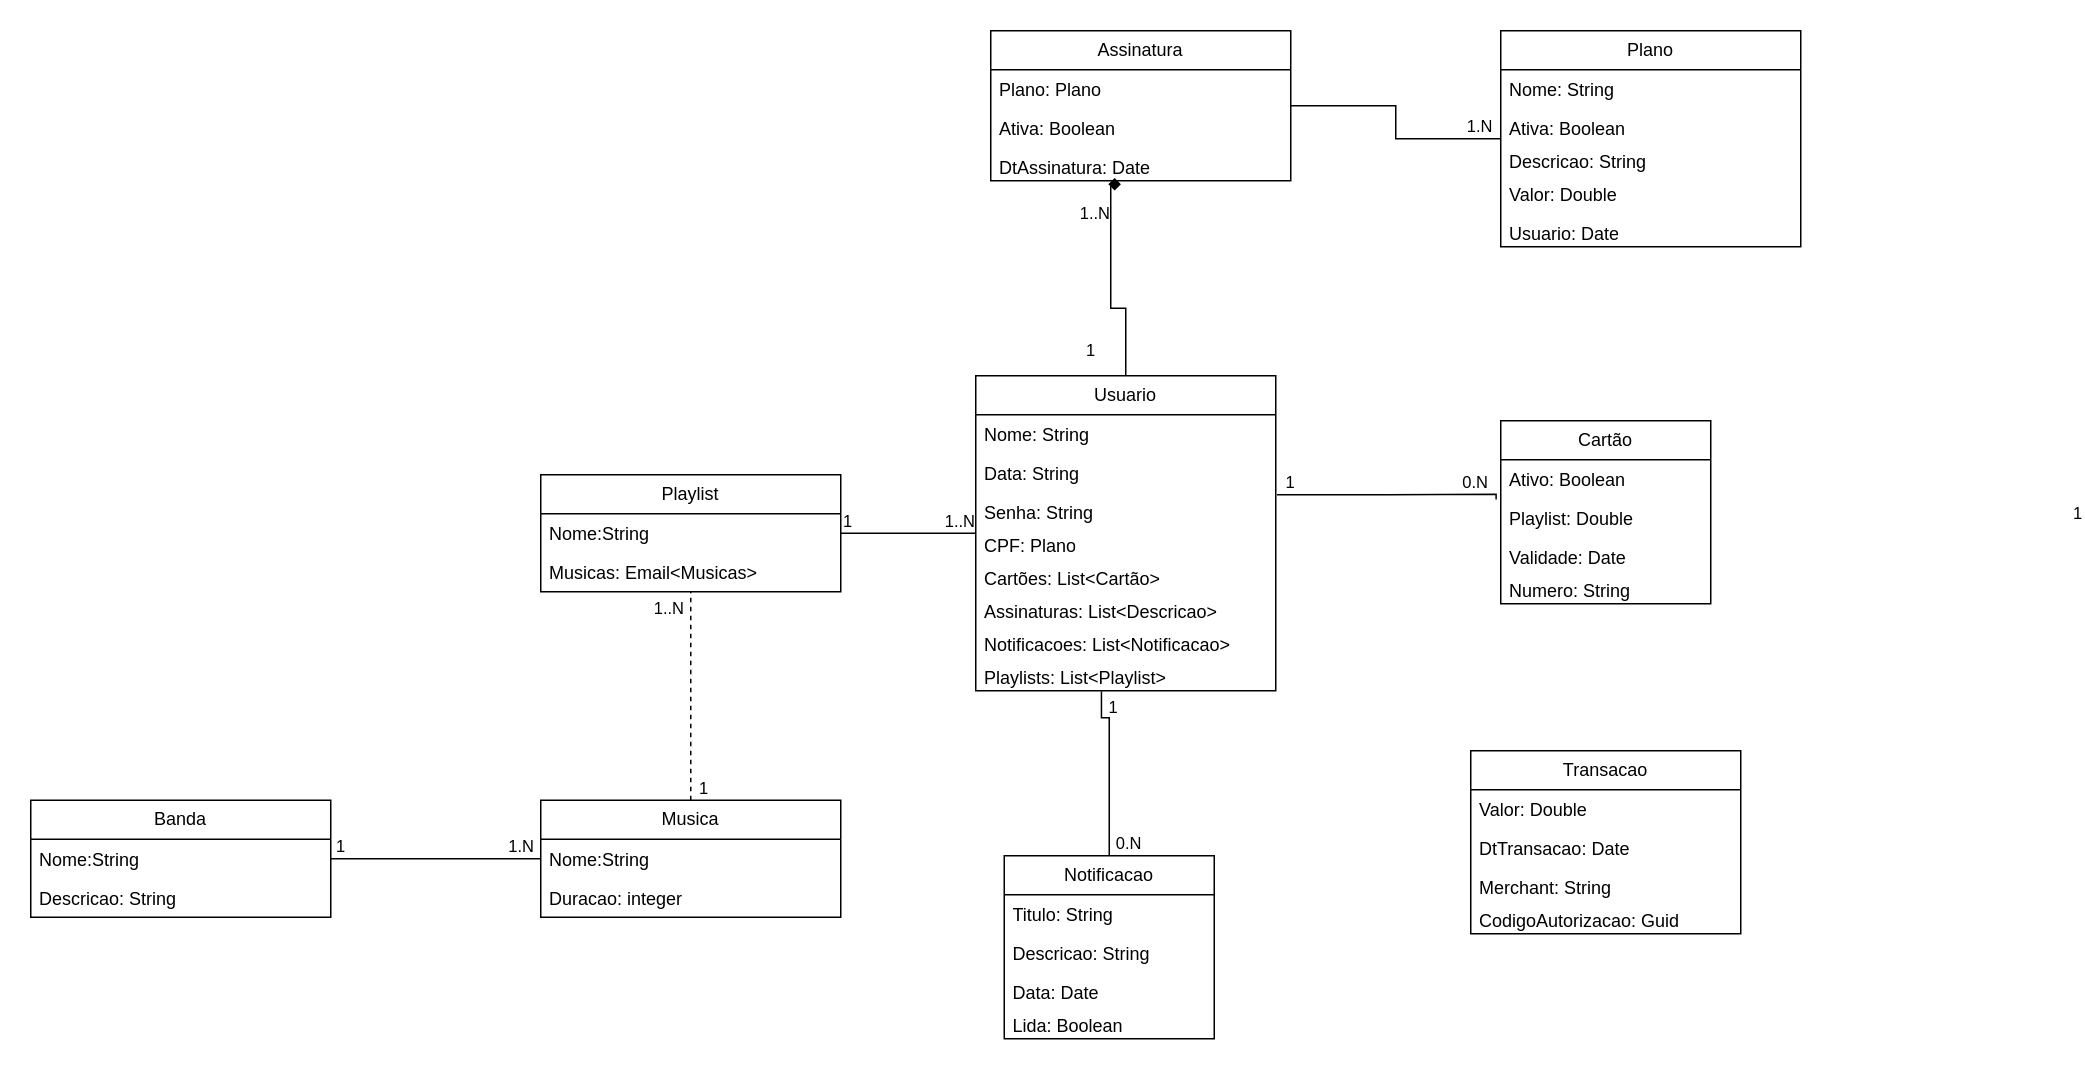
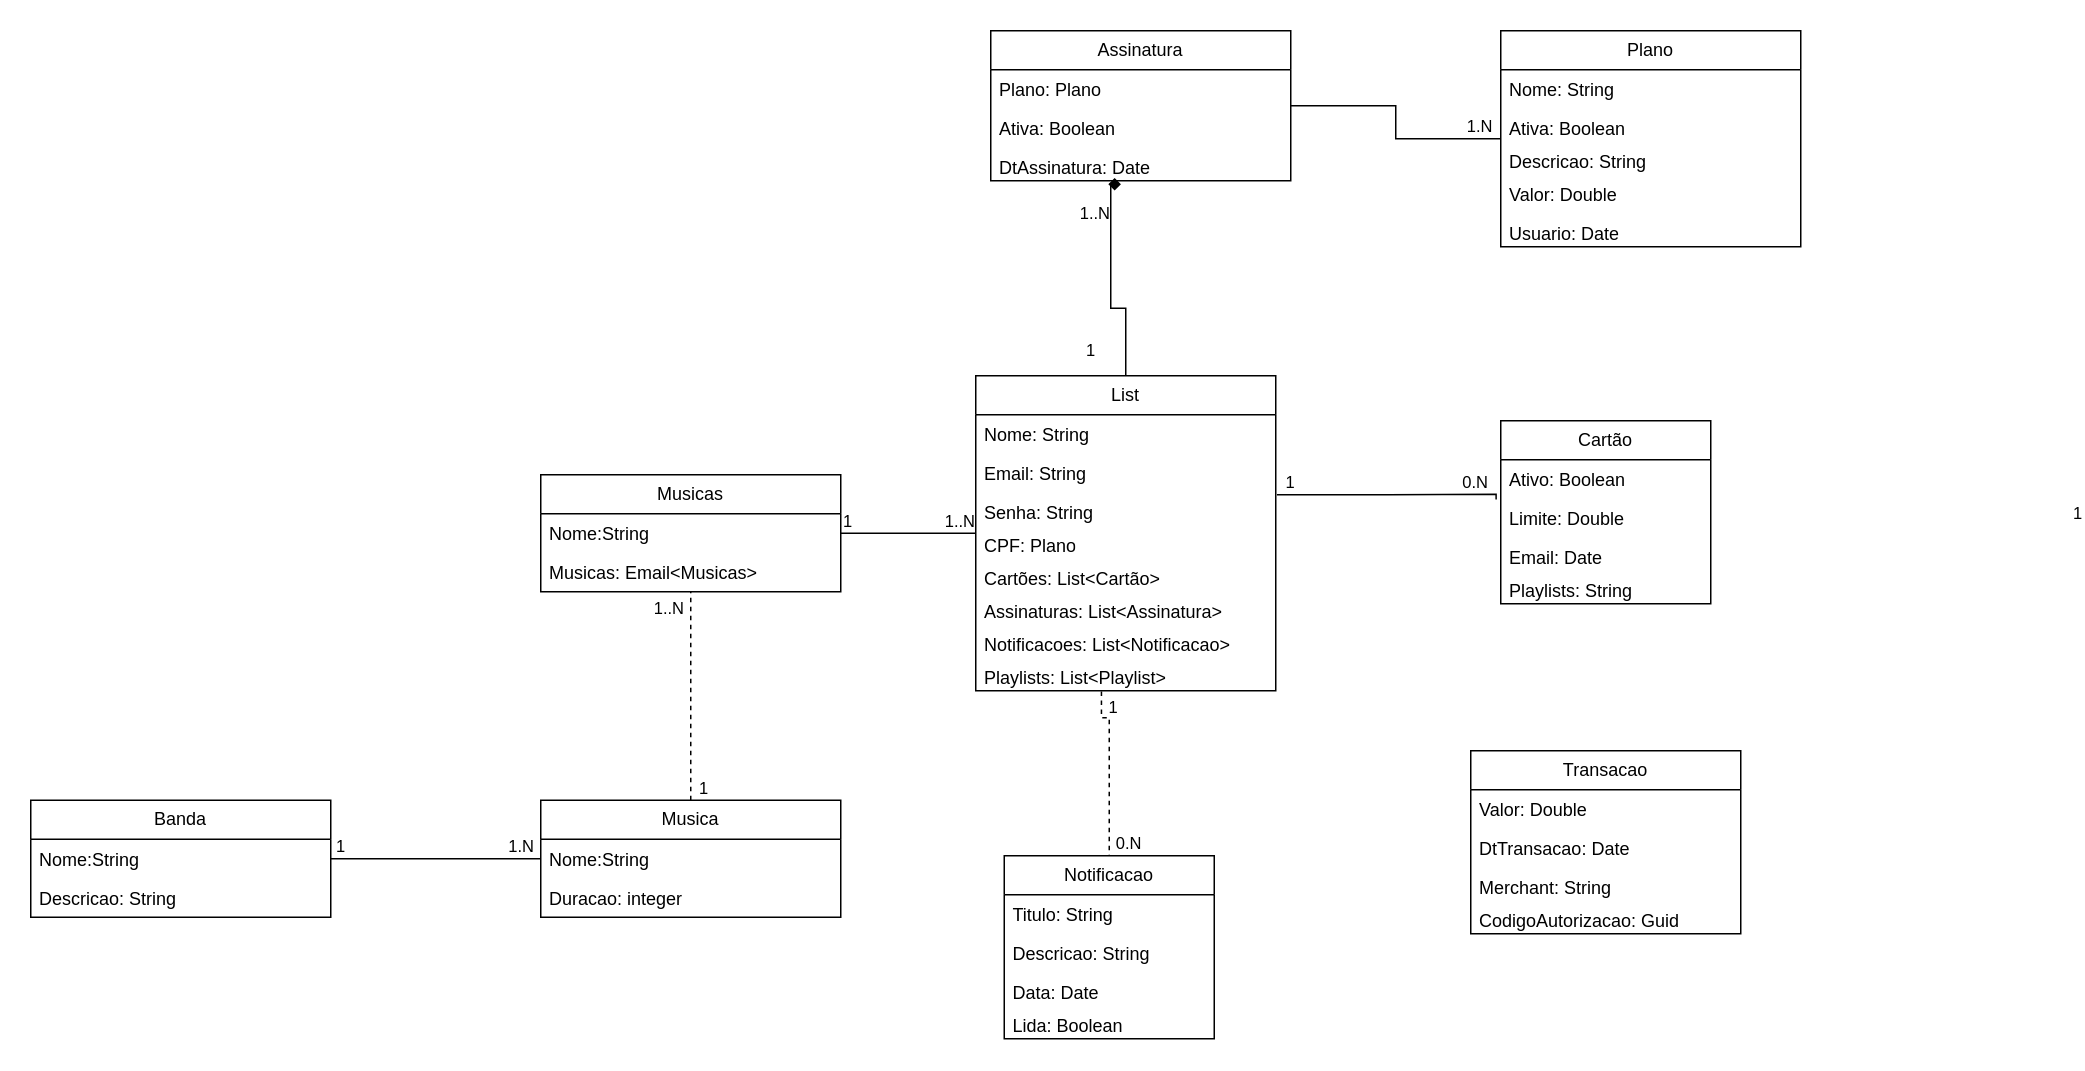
node "Usuario": label "Usuario" -> "List"
node "Data: String": label "Data: String" -> "Email: String"
node "Playlist": label "Playlist" -> "Musicas"
node "Playlist: Double": label "Playlist: Double" -> "Limite: Double"
node "Validade: Date": label "Validade: Date" -> "Email: Date"
node "Numero: String": label "Numero: String" -> "Playlists: String"
node "Assinaturas: List<Descricao>": label "Assinaturas: List<Descricao>" -> "Assinaturas: List<Assinatura>"
edge "Playlists: List<Playlist>" -- "Notificacao": style solid -> dashed
